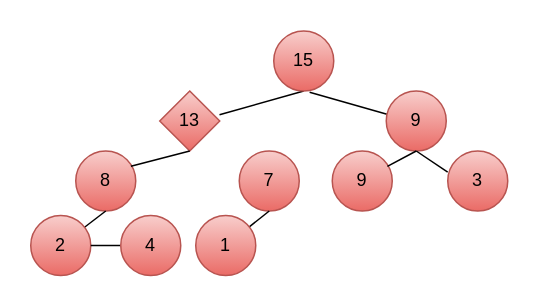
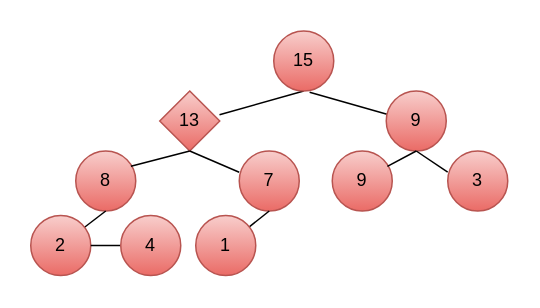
edge "13" -- "7": added
